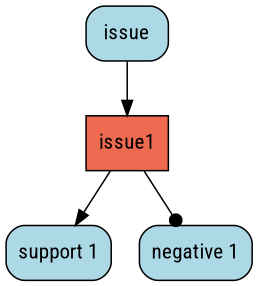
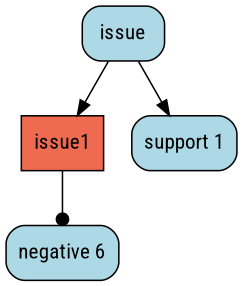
edge "issue1" -> "support 1": now "issue" -> "support 1"
node "negative 1": label "negative 1" -> "negative 6"
